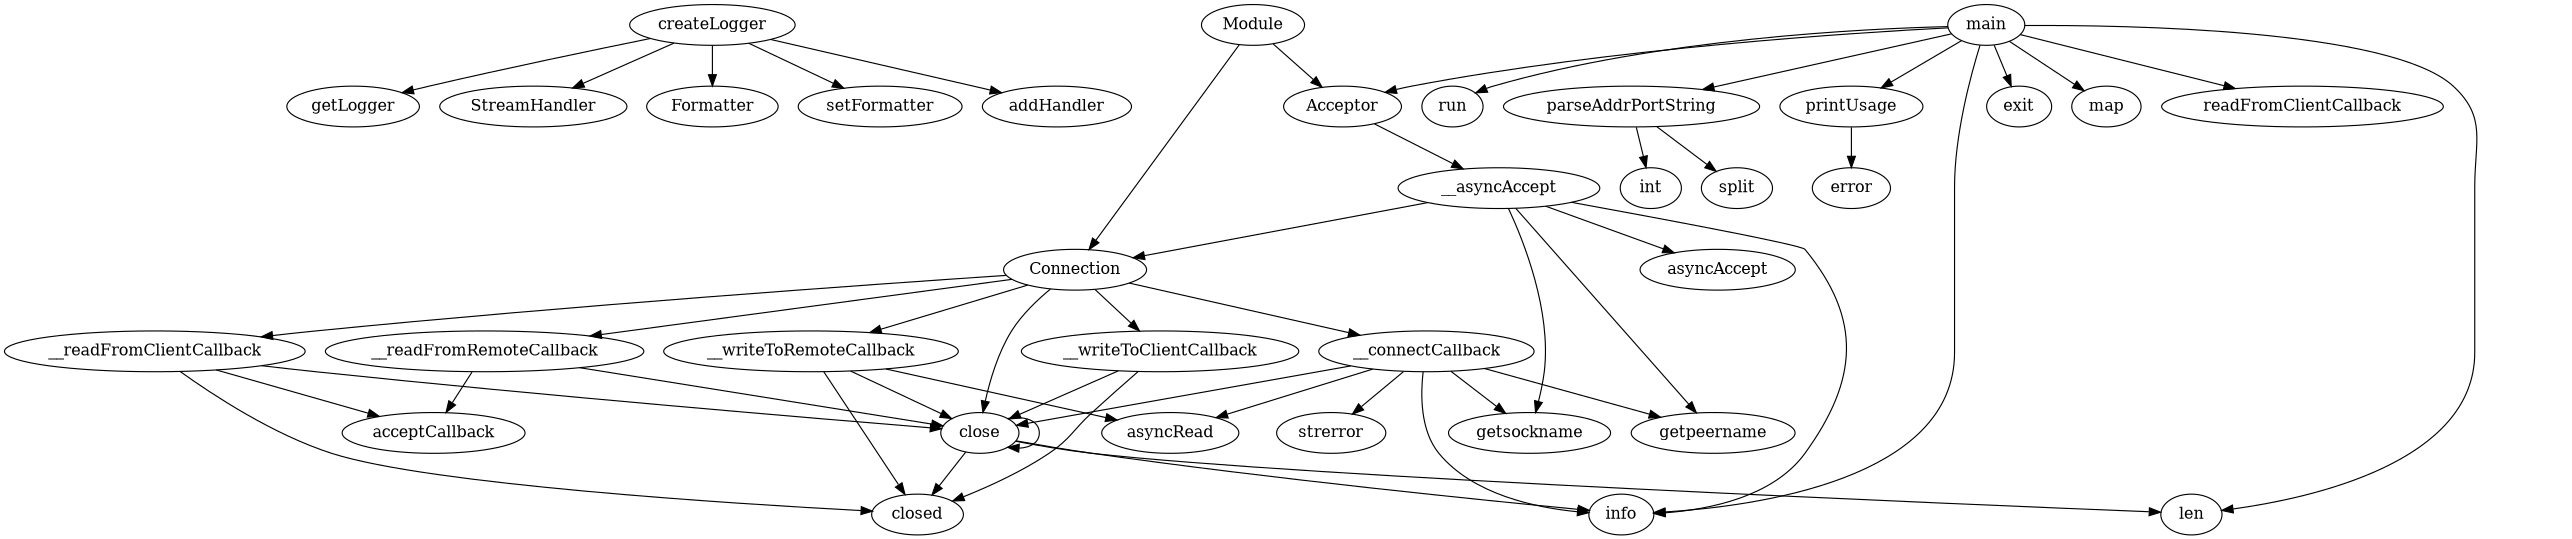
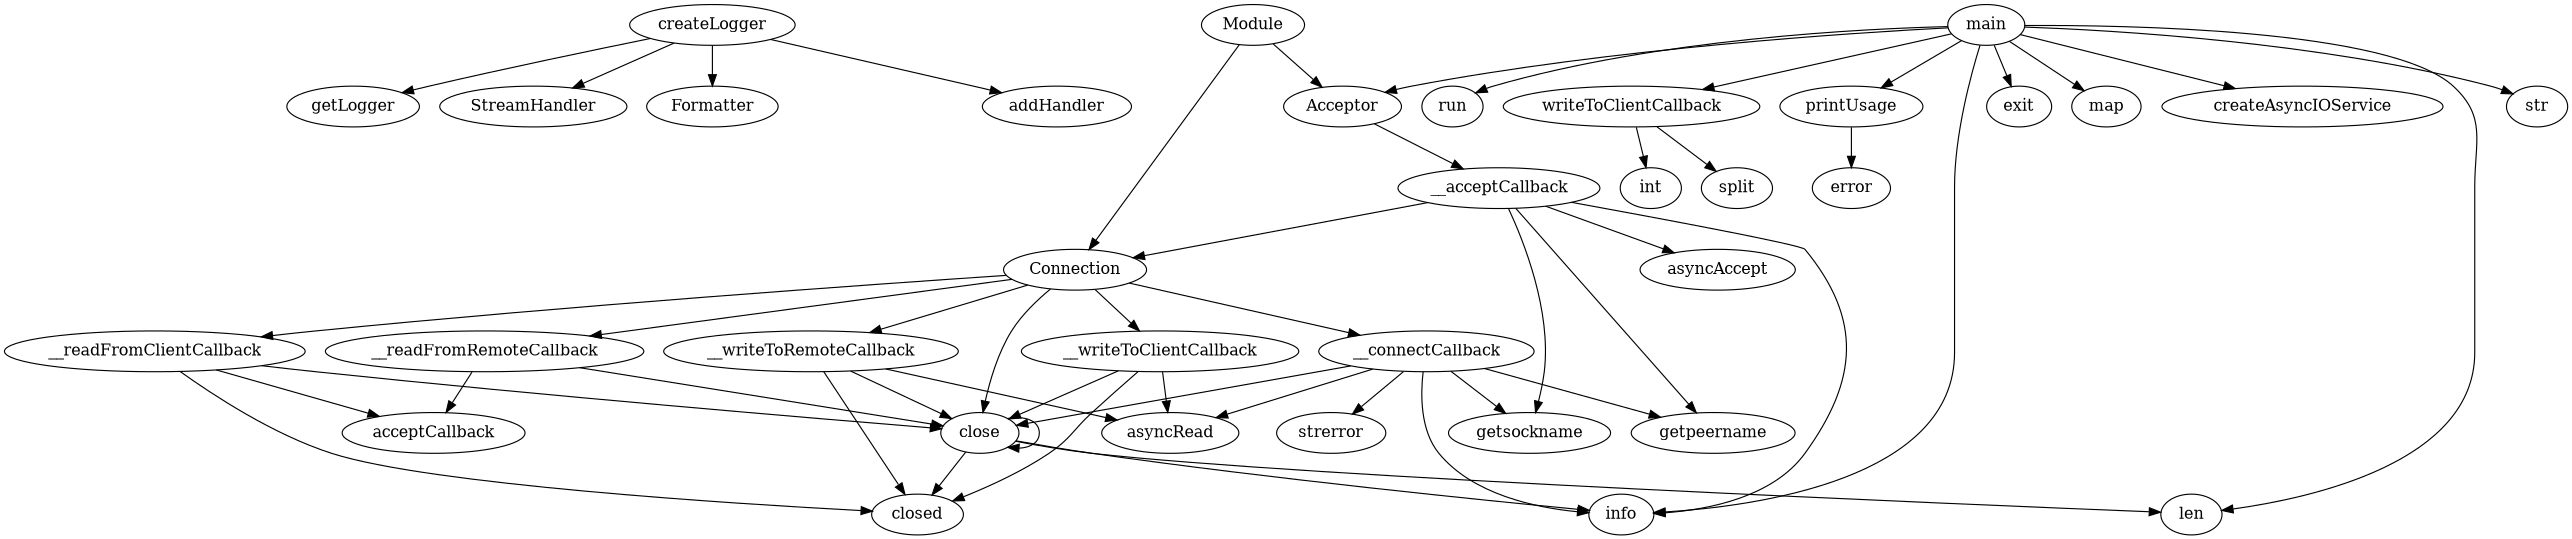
node "setFormatter": removed
node "parseAddrPortString": label "parseAddrPortString" -> "writeToClientCallback"
node "readFromClientCallback": label "readFromClientCallback" -> "createAsyncIOService"
node "str": added
node "__asyncAccept": label "__asyncAccept" -> "__acceptCallback"
edge "__writeToClientCallback" -> "asyncRead": added
